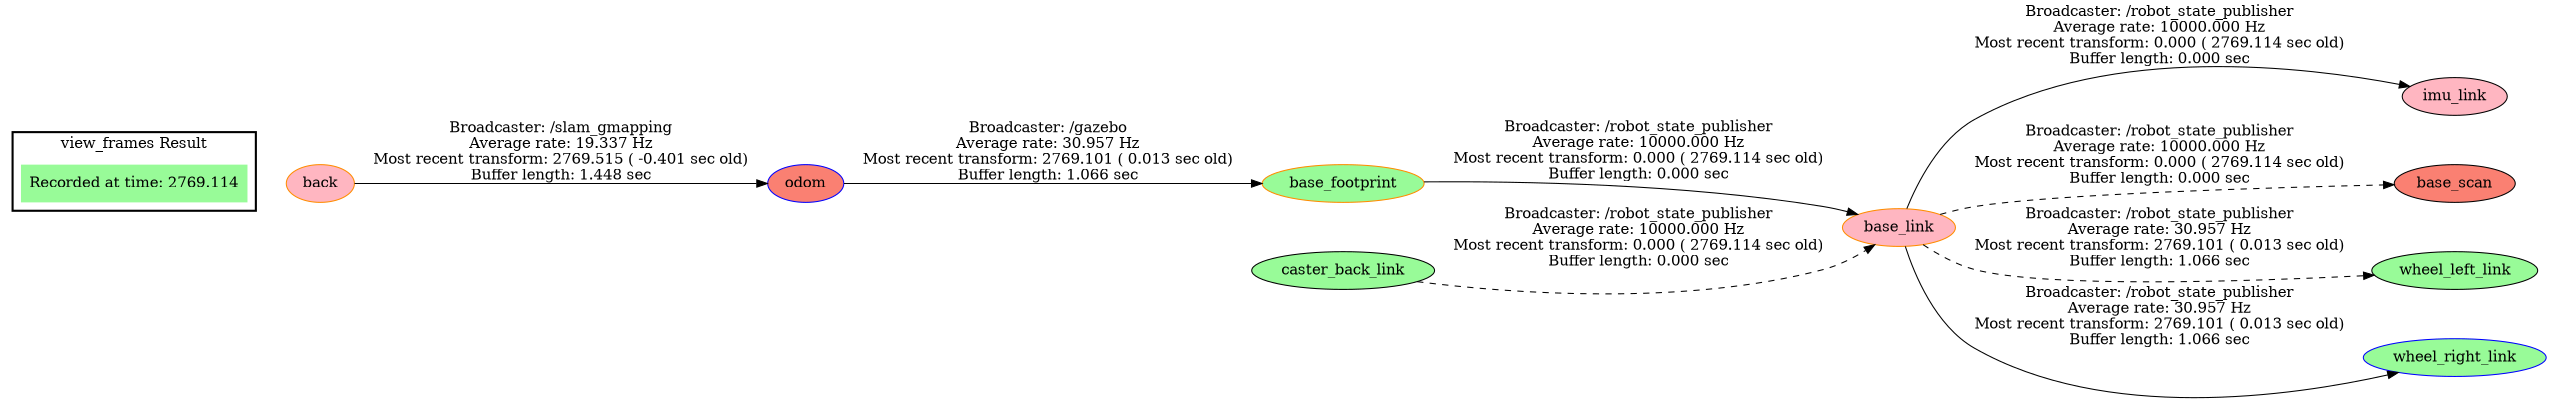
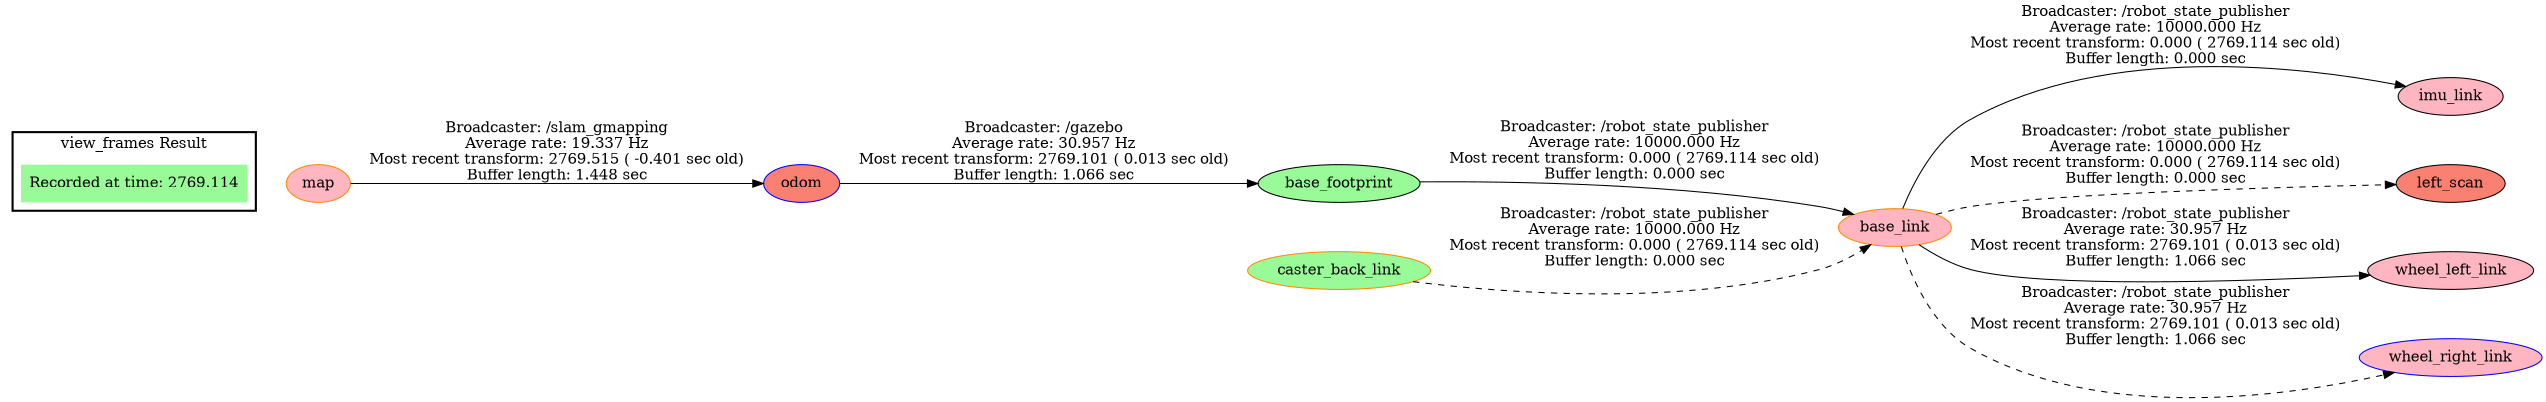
node "back": label "back" -> "map"
node "base_footprint": color darkorange -> black
node "base_scan": label "base_scan" -> "left_scan"
node "caster_back_link": color black -> darkorange
node "wheel_left_link": fillcolor palegreen -> lightpink
edge "base_link" -> "wheel_left_link": style dashed -> solid
node "wheel_right_link": fillcolor palegreen -> lightpink
edge "base_link" -> "wheel_right_link": style solid -> dashed
